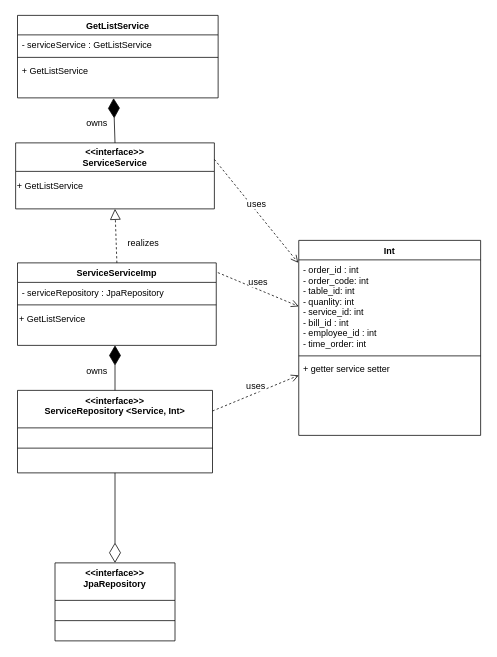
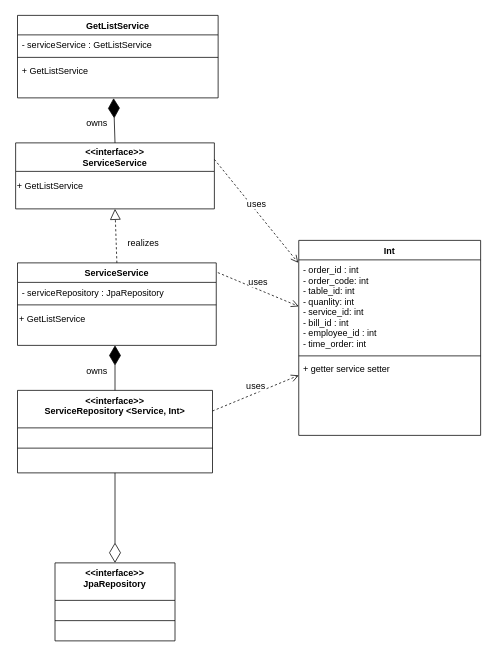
node "ServiceServiceImp": label "ServiceServiceImp" -> "ServiceService"
